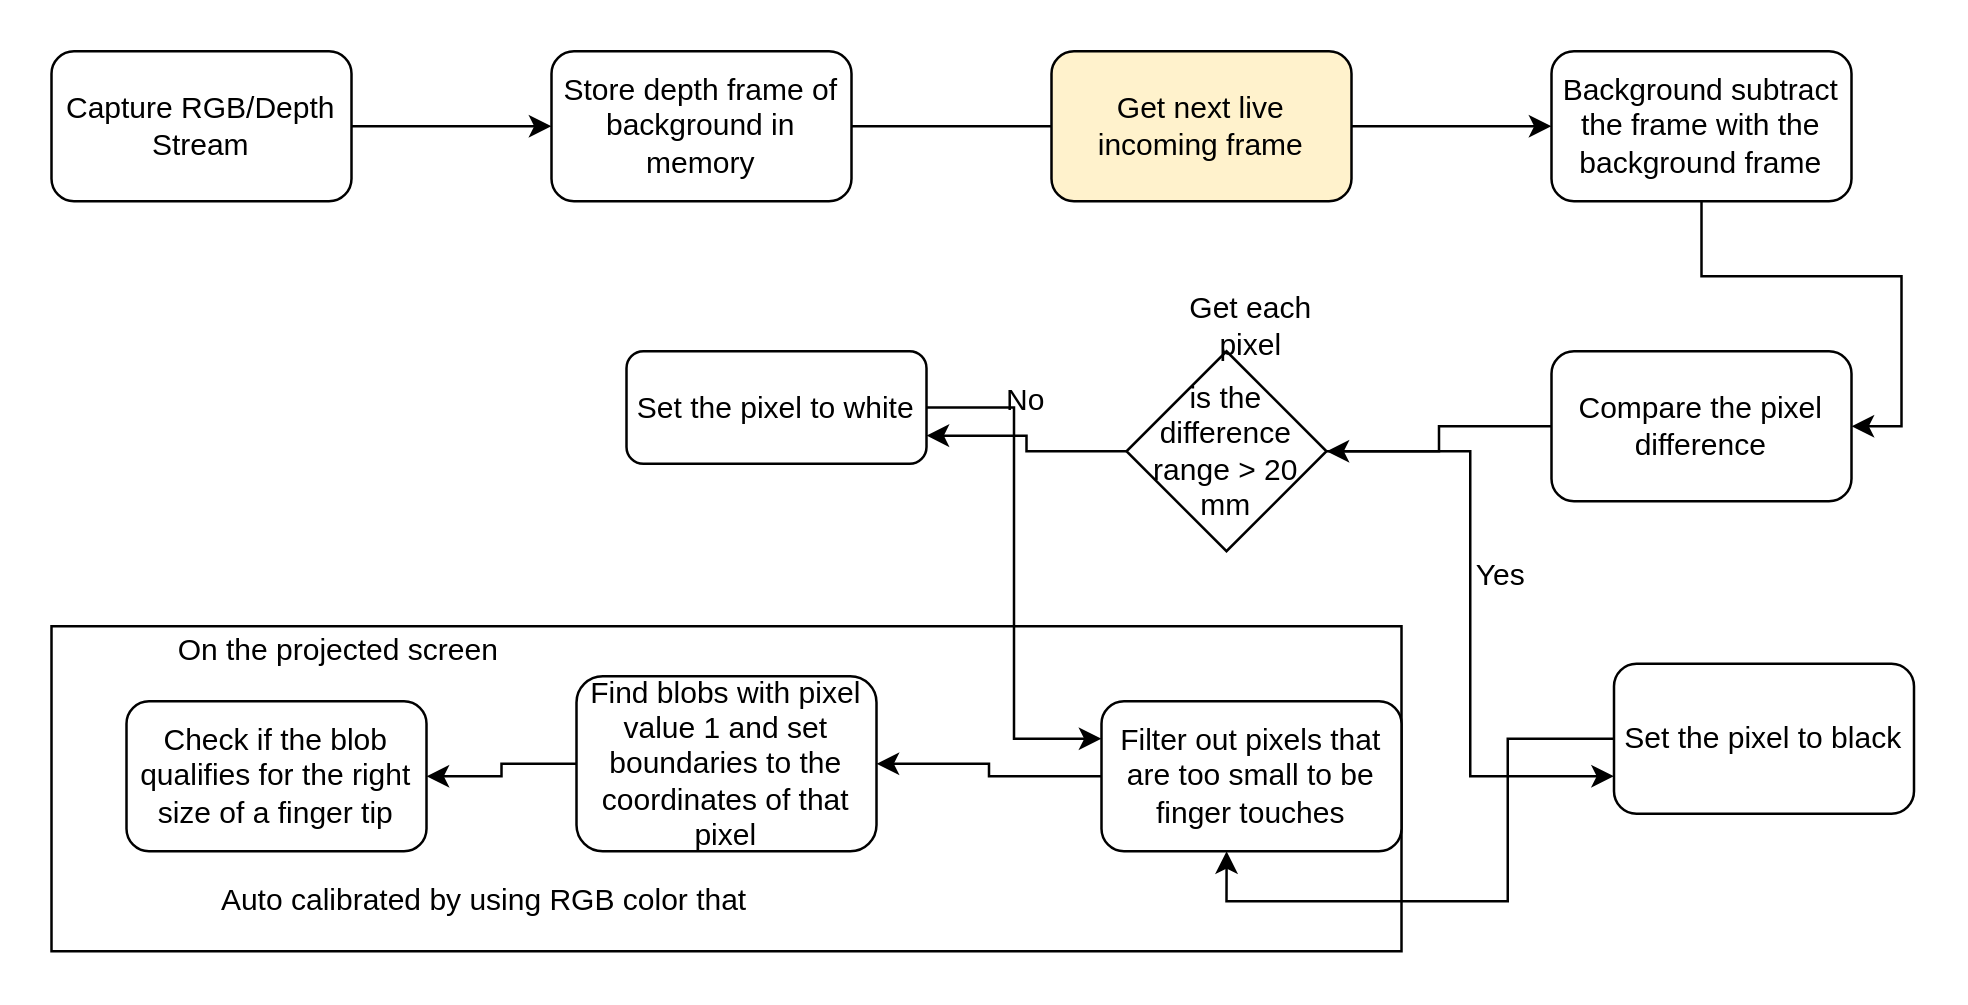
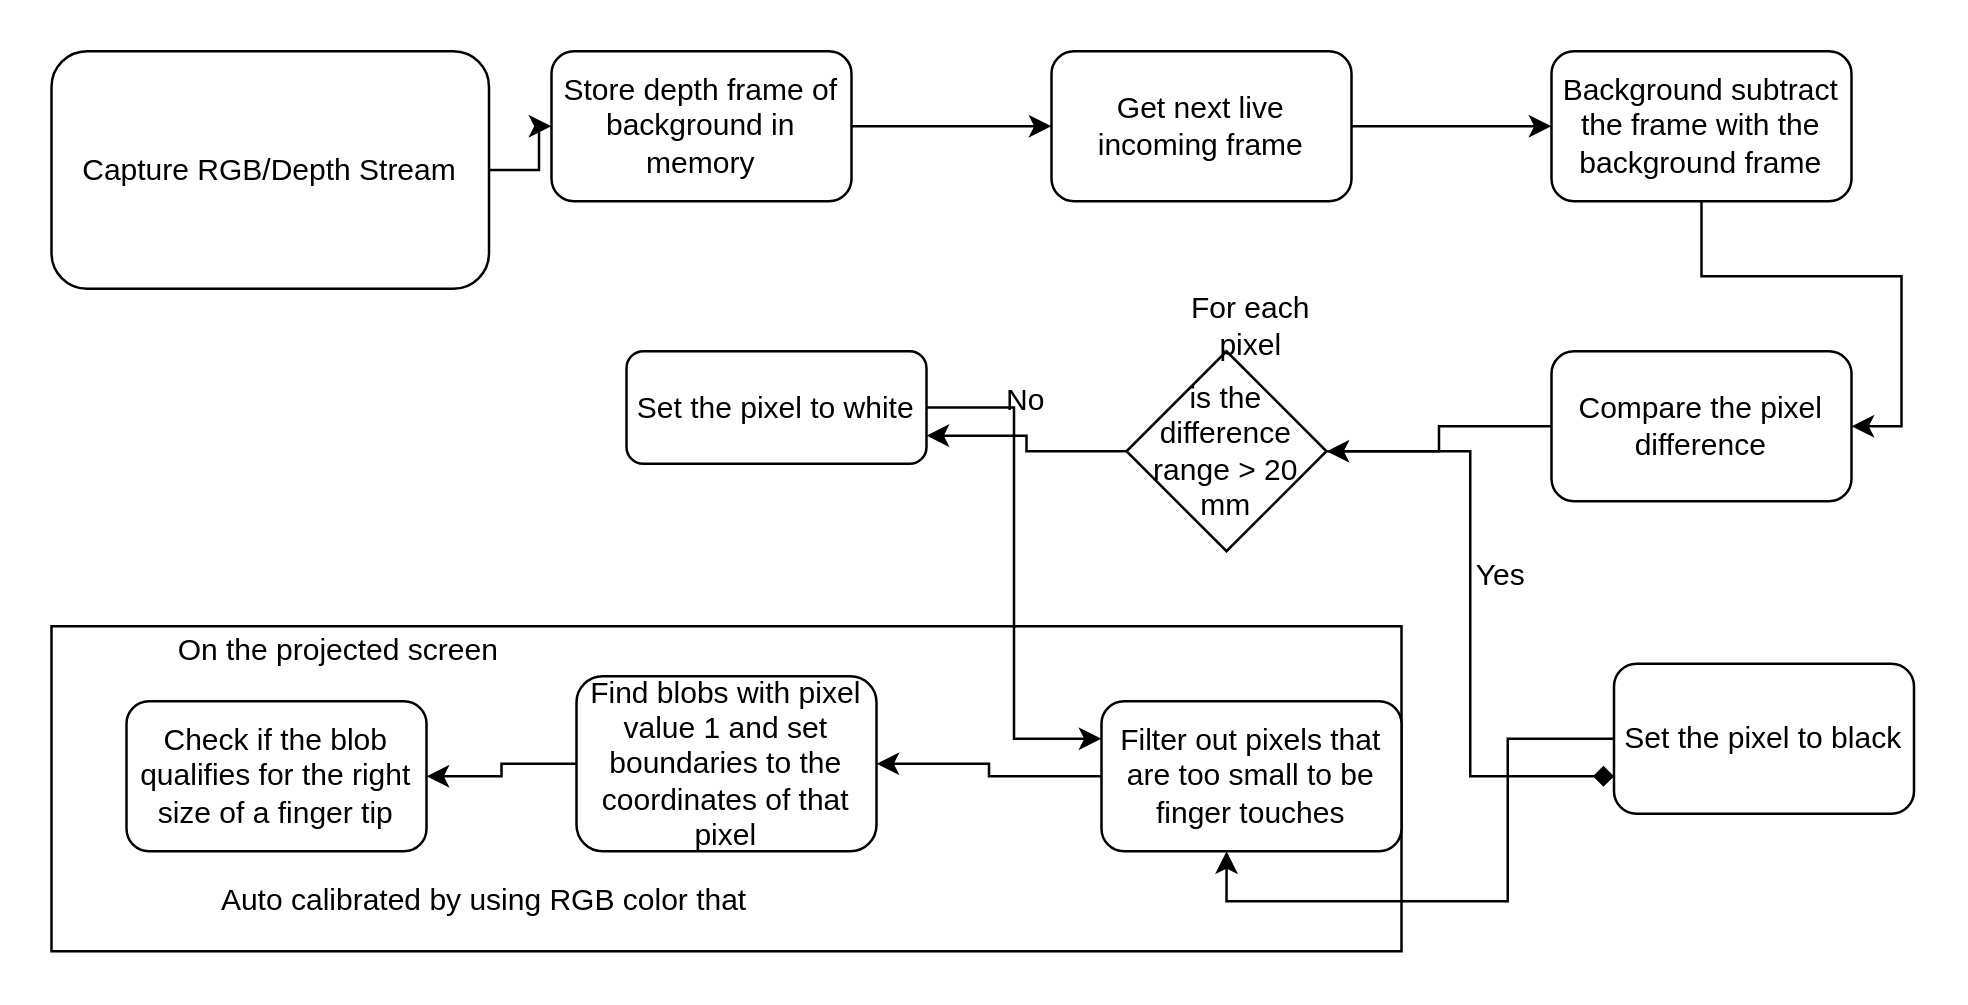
node "Capture RGB/Depth Stream": size 300x150 -> 438x238
edge "Store depth frame of background in memory" -- "Get next live incoming frame": arrowhead none -> classic
node "Get next live incoming frame": fillcolor #fff2cc -> #ffffff
node "Get each pixel": label "Get each pixel" -> "For each pixel"
edge "is the difference range > 20 mm" -> "Set the pixel to black": arrowhead classic -> diamond
